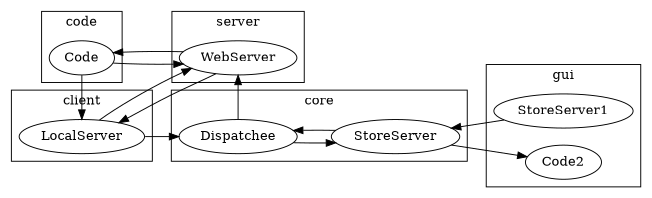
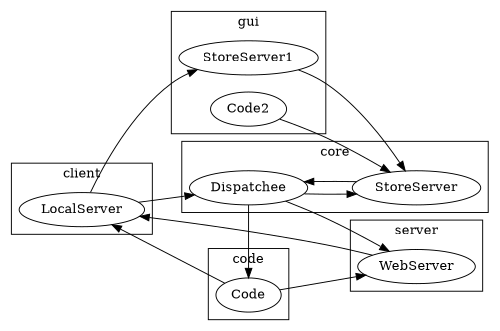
edge "WebServer" -> "Code": now "Dispatchee" -> "Code"
edge "LocalServer" -> "WebServer": now "LocalServer" -> "StoreServer1"
edge "StoreServer" -> "Code2": reversed
